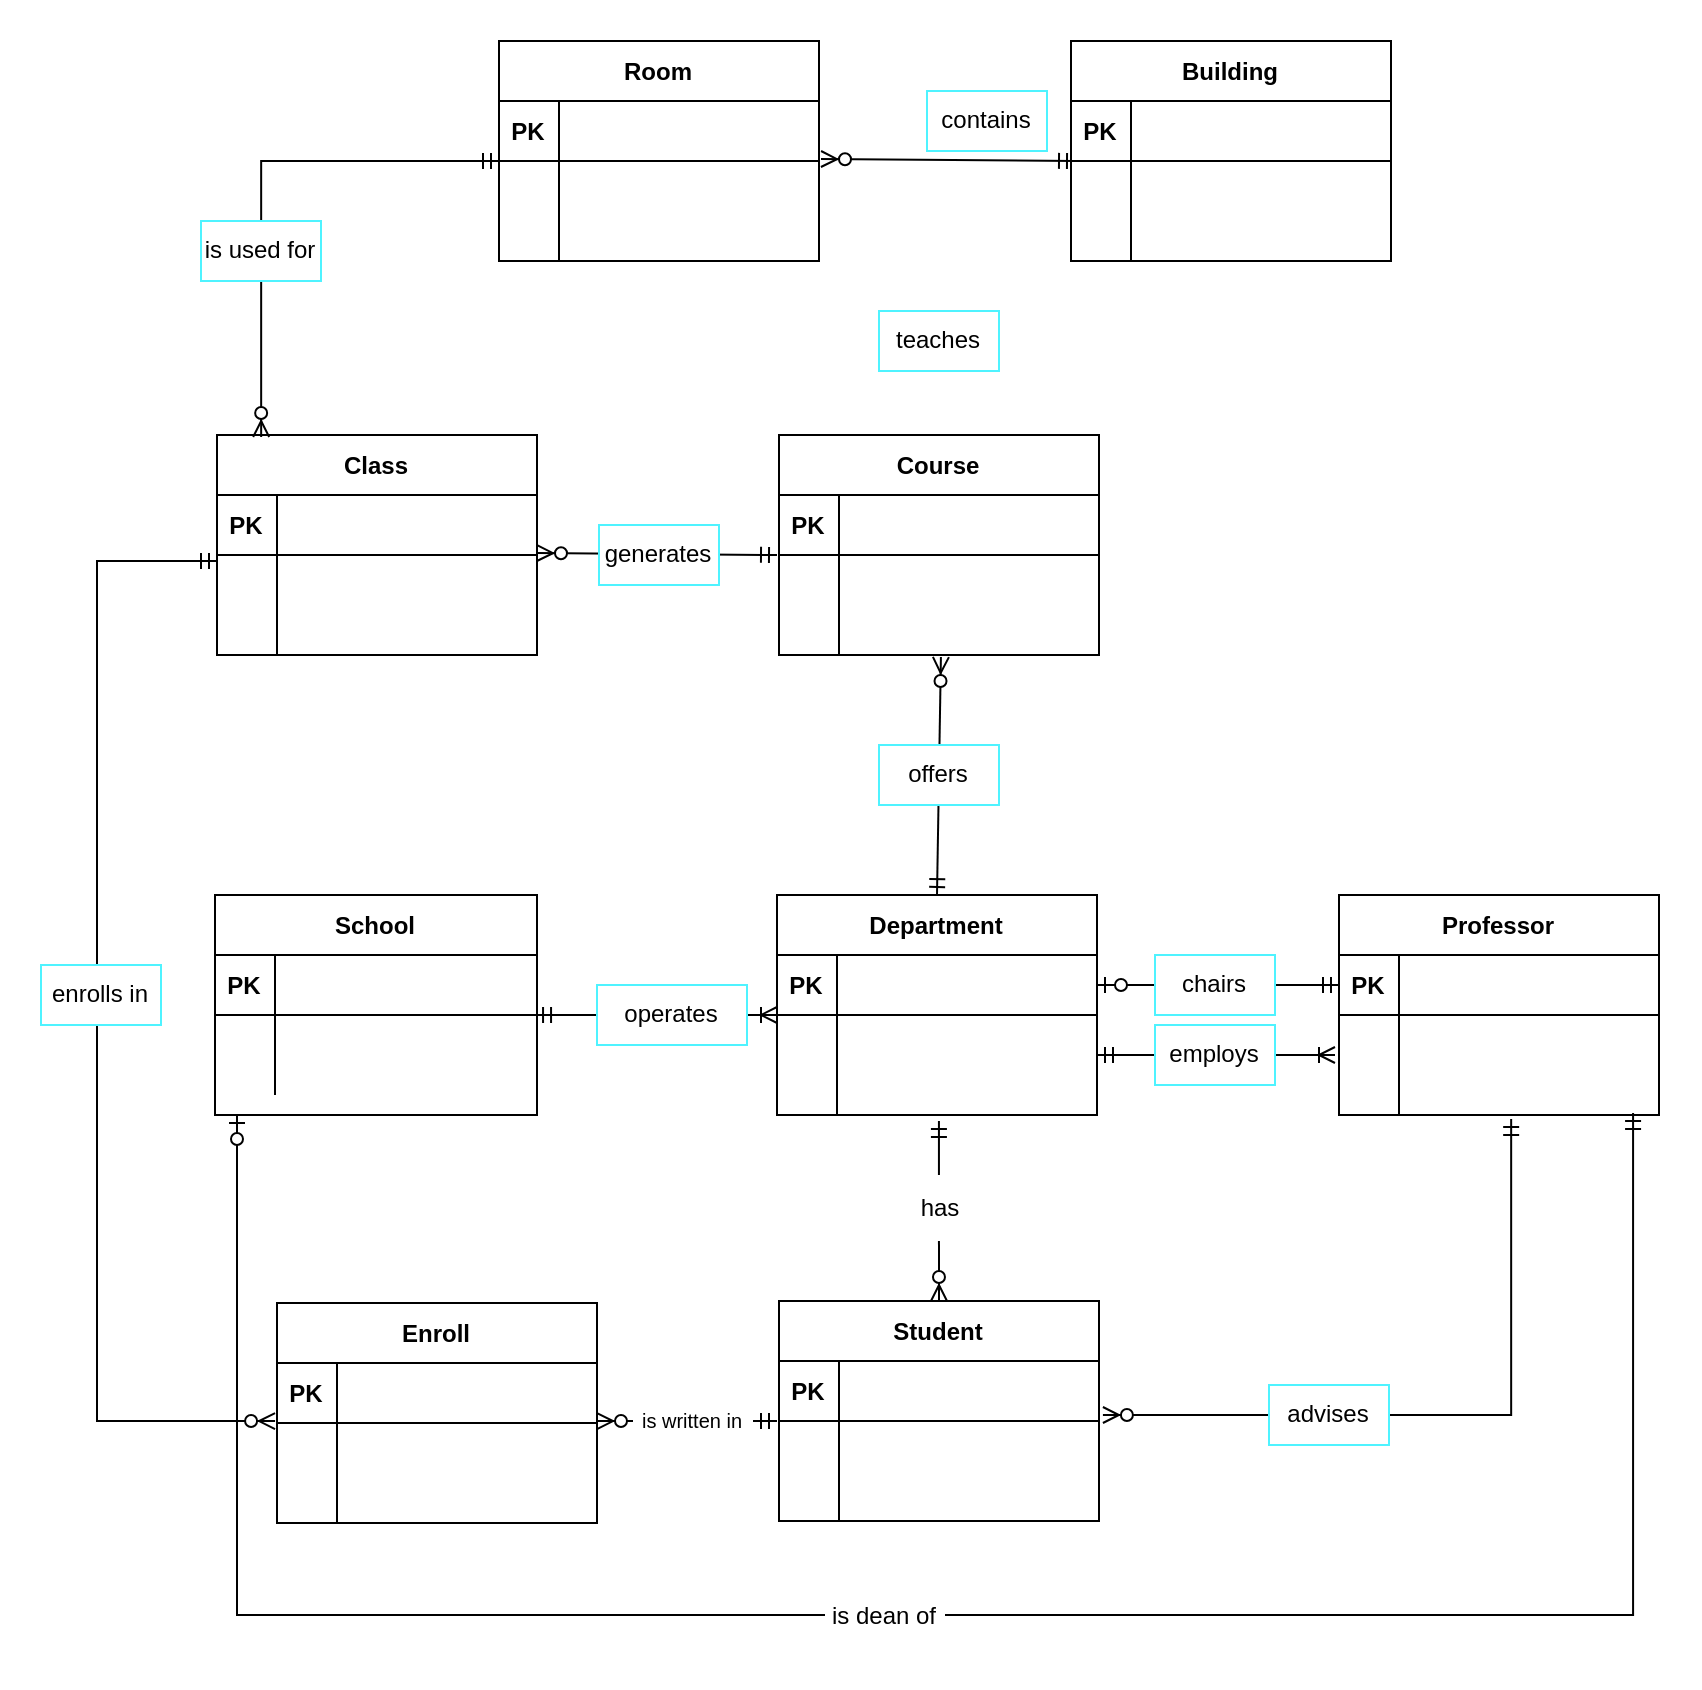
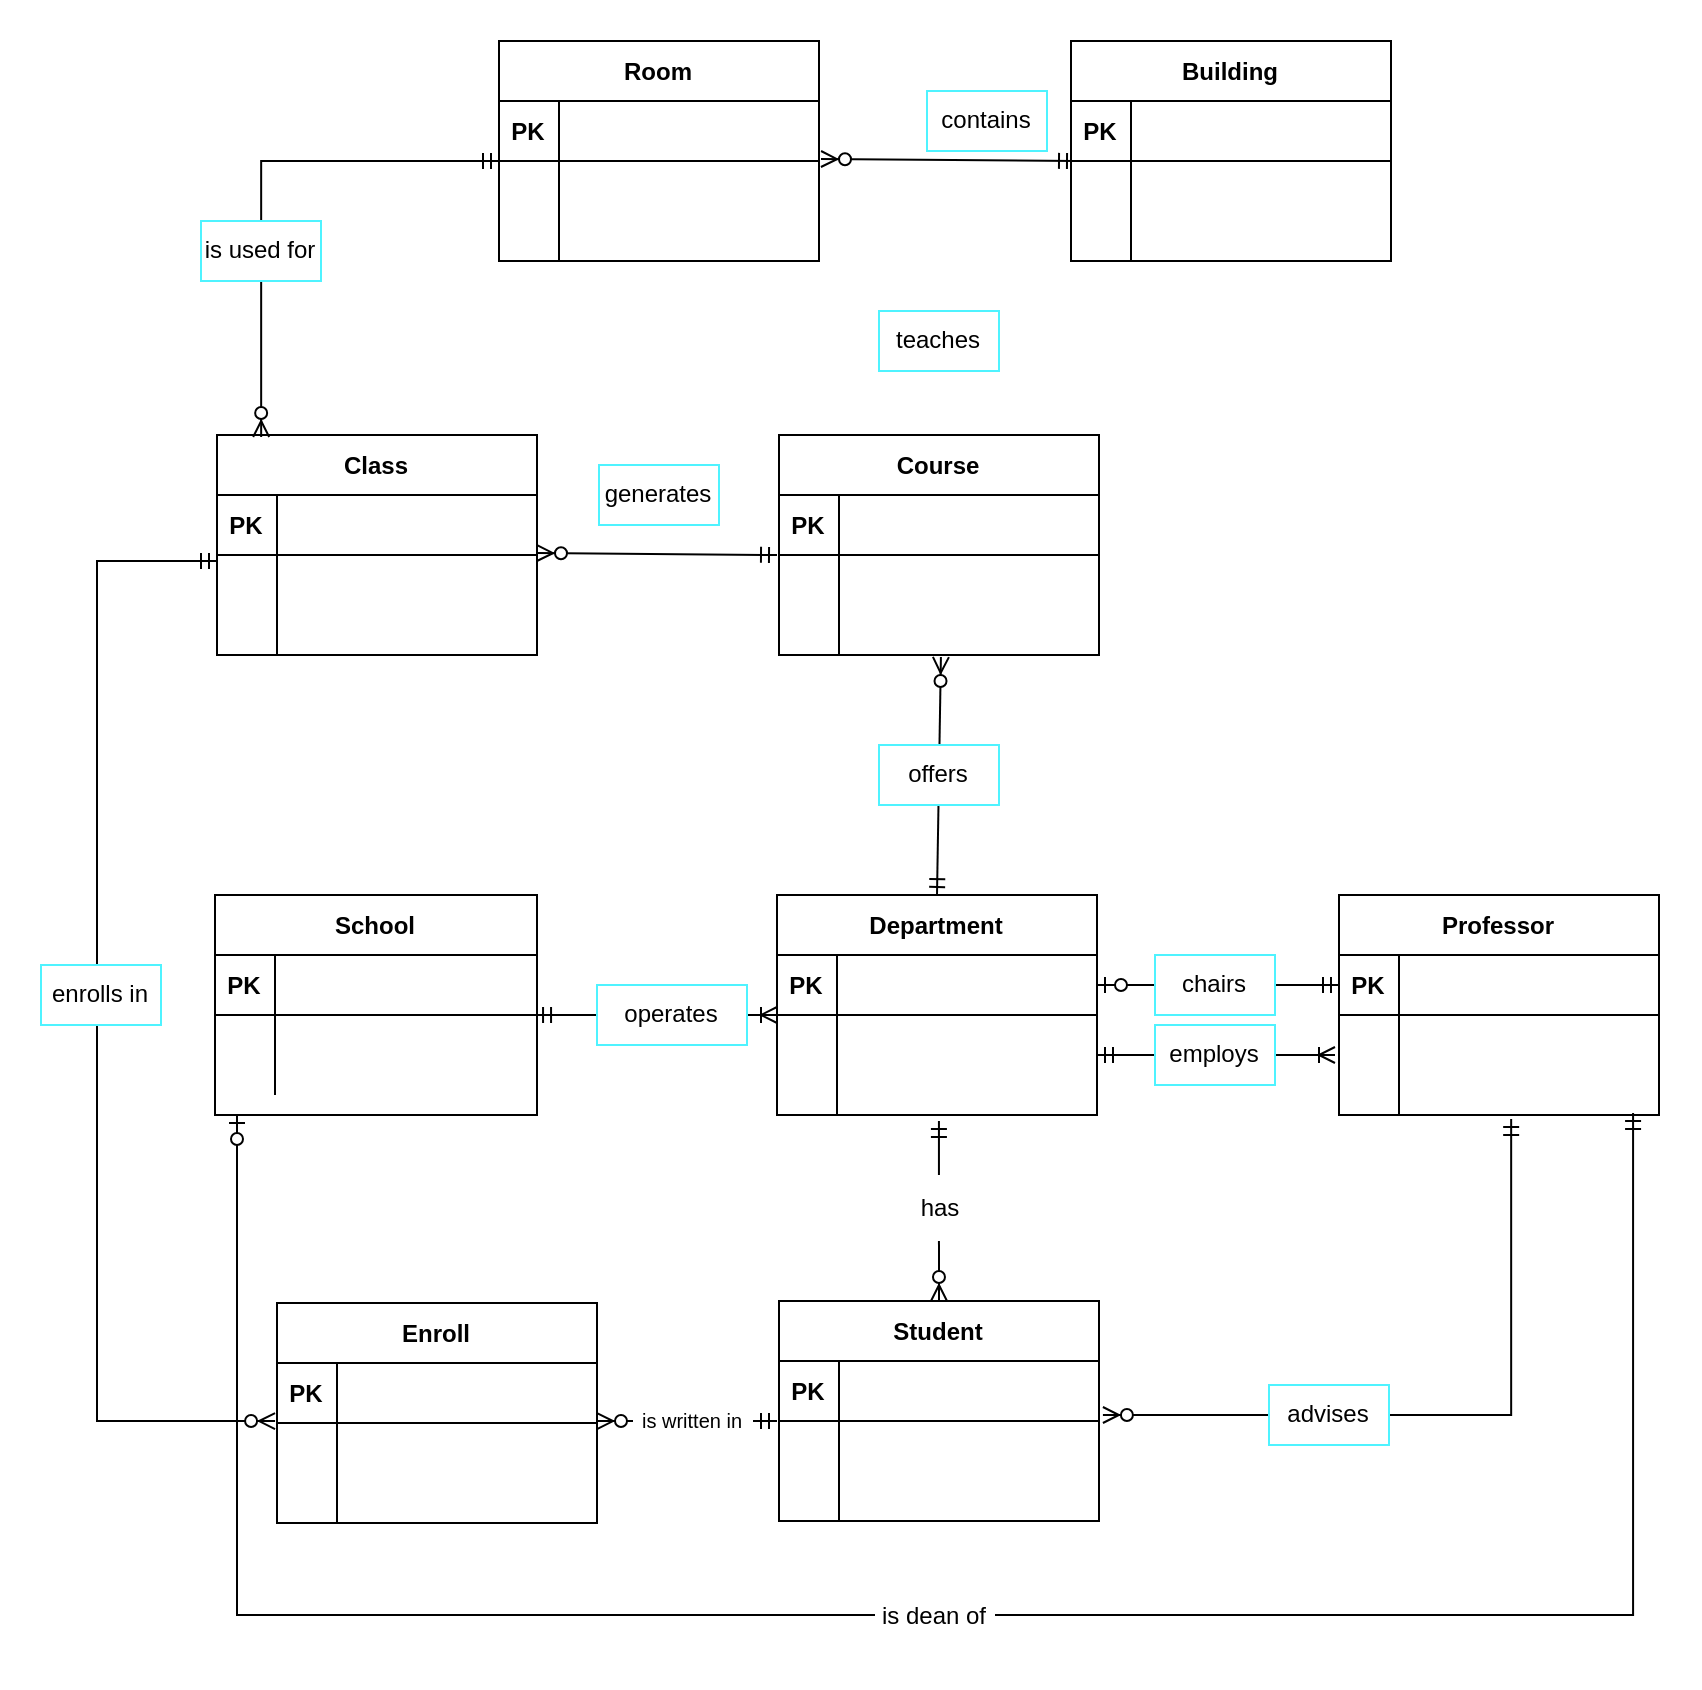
node "generates": moved (659, 555) -> (659, 495)
node "is dean of": moved (885, 1617) -> (935, 1617)
